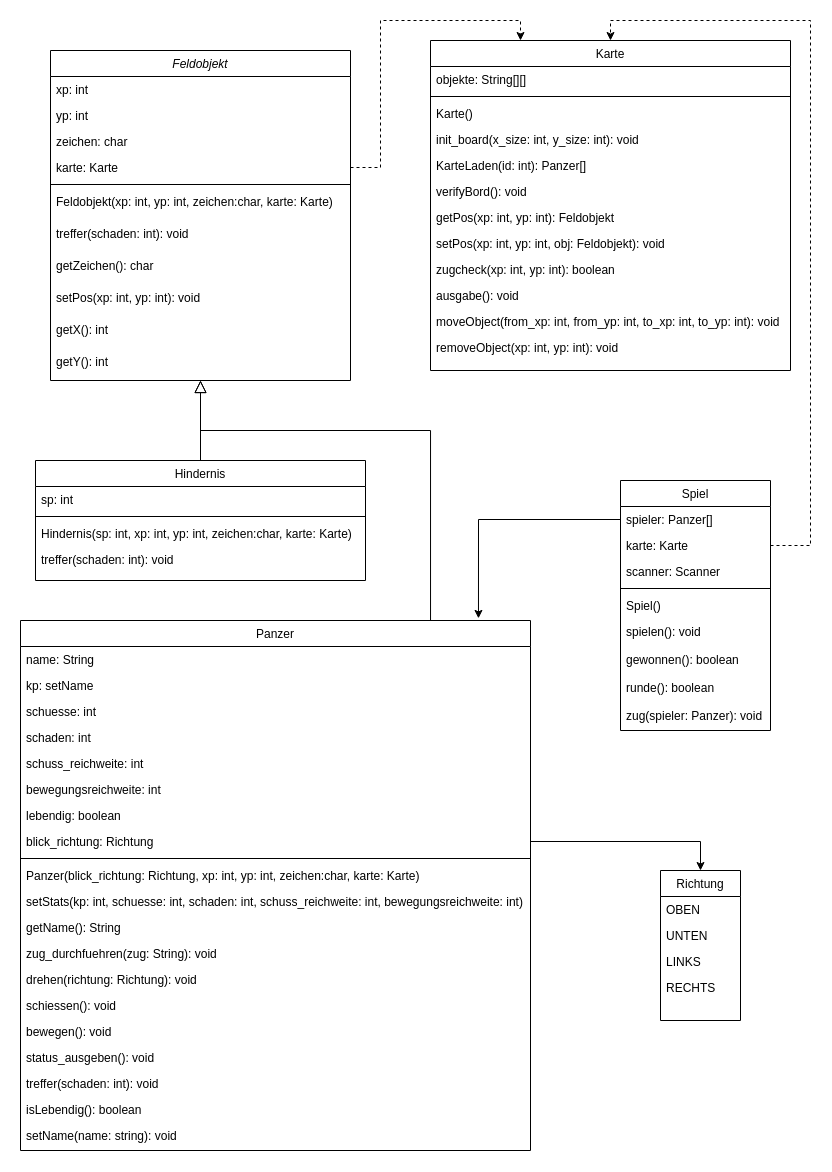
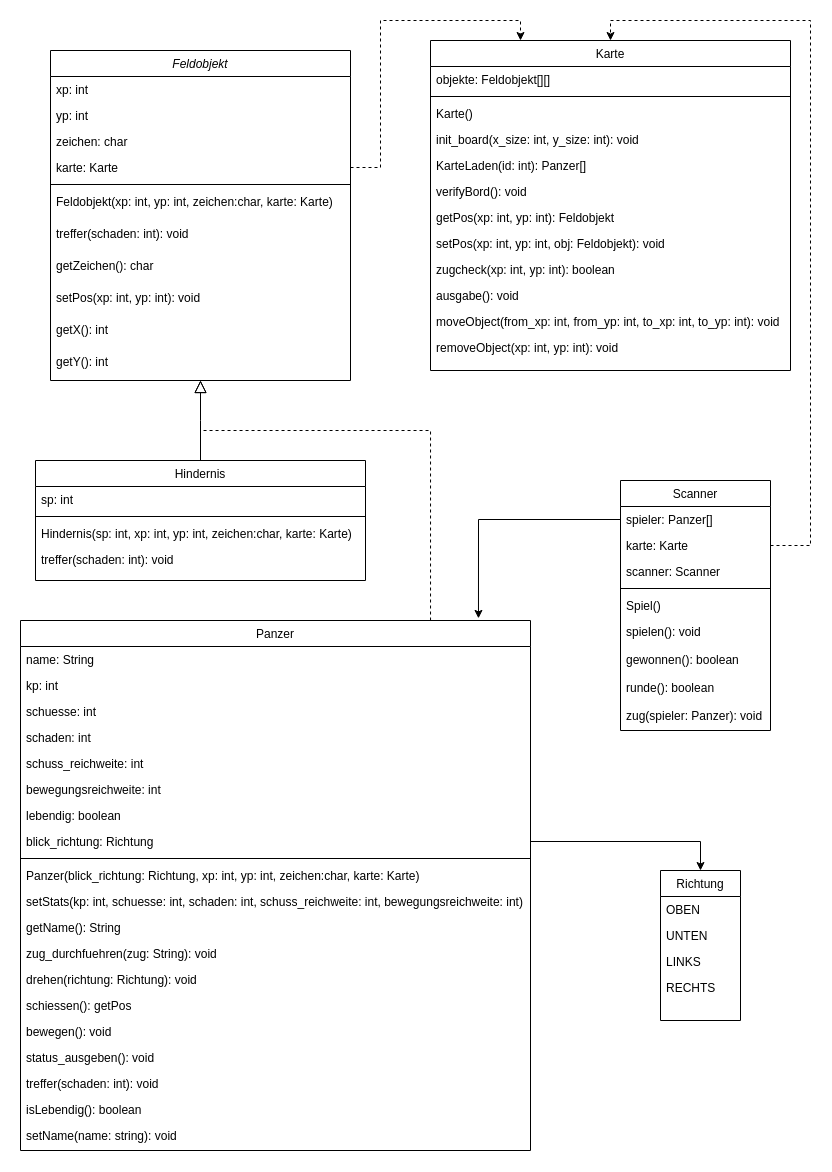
node "objekte: String[][]": label "objekte: String[][]" -> "objekte: Feldobjekt[][]"
edge "Panzer" -> "Feldobjekt": style solid -> dashed
node "Spiel": label "Spiel" -> "Scanner"
node "kp: setName": label "kp: setName" -> "kp: int"
node "schiessen(): void": label "schiessen(): void" -> "schiessen(): getPos"
